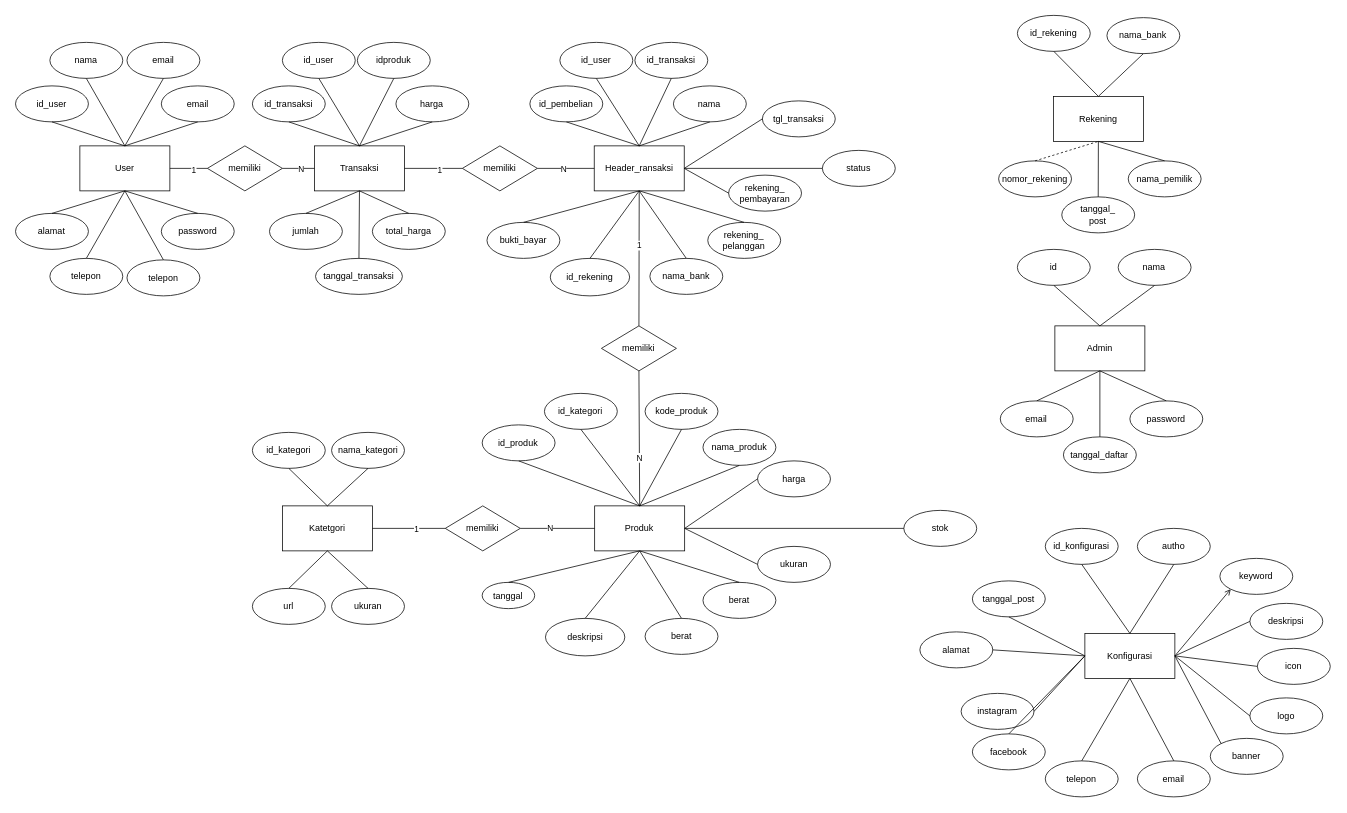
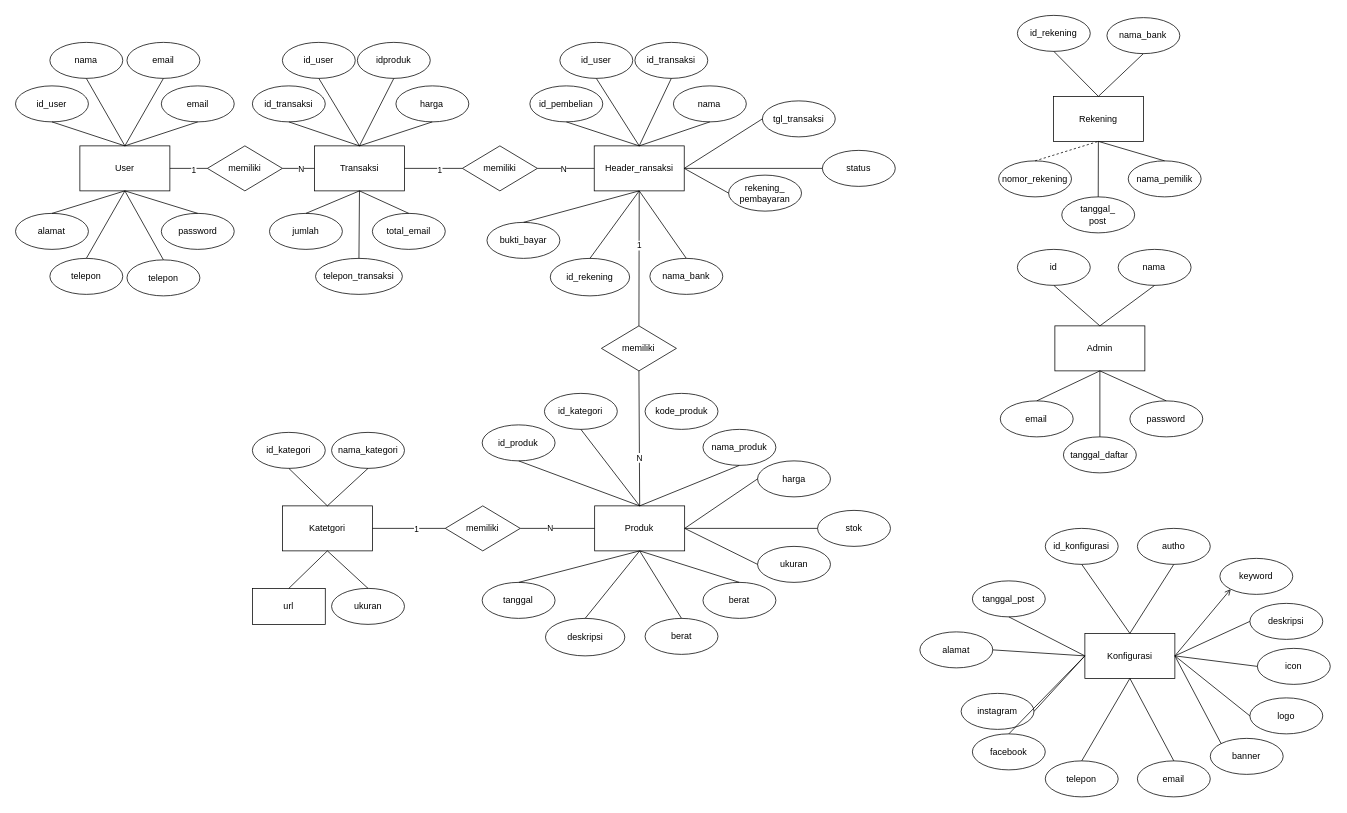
edge "Header_ransaksi" -- "rekening_ pelanggan": removed
node "total_harga": label "total_harga" -> "total_email"
node "rekening_ pelanggan": removed
node "tanggal_transaksi": label "tanggal_transaksi" -> "telepon_transaksi"
edge "kode_produk" -- "Produk": removed
node "stok": moved (940, 528) -> (854, 528)
node "tanggal": size 53x26 -> 73x36
node "url": shape ellipse -> rectangle
